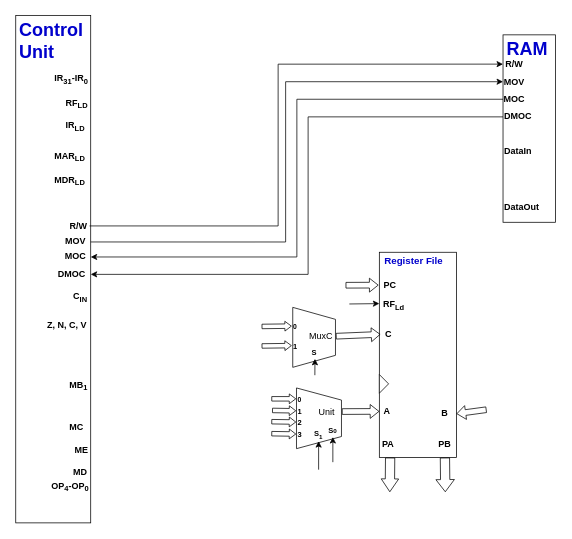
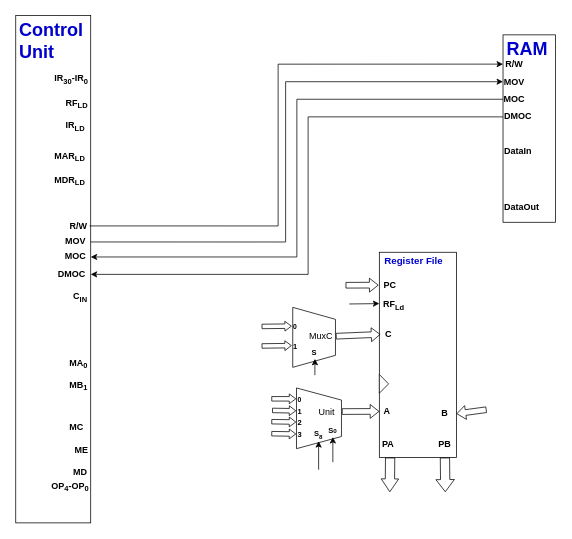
node "IR31-IR0": label "IR31-IR0" -> "IR30-IR0"
node "Z, N, C, V": removed
node "MA0": added
node "S1": label "S1" -> "S8"
